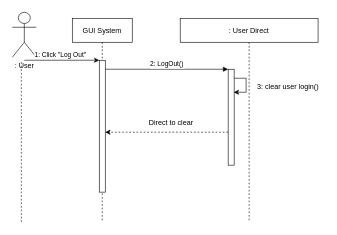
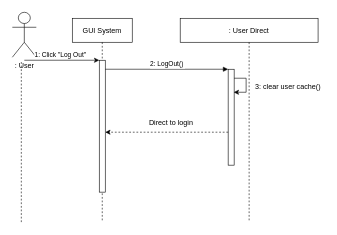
node "3: clear user login()": label "3: clear user login()" -> "3: clear user cache()"
node "Direct to clear": label "Direct to clear" -> "Direct to login"
